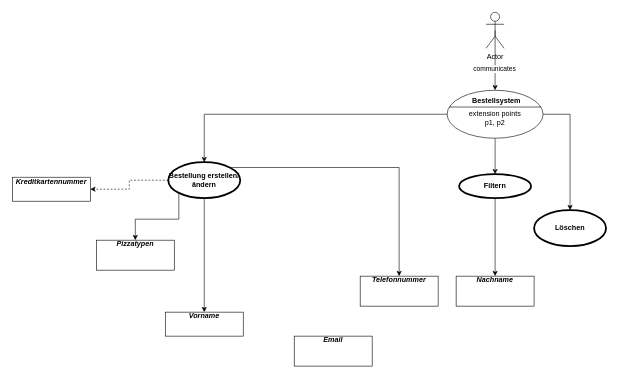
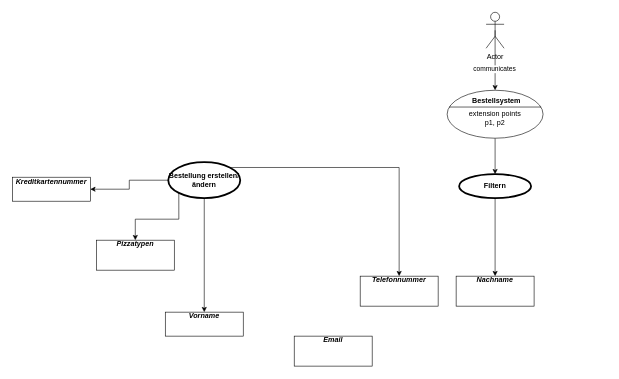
edge "extension points p1, p2" -> "Bestellung erstellen/ändern": removed
edge "extension points p1, p2" -> "Löschen": removed
edge "Bestellung erstellen/ändern" -> "Kreditkartennummer": style dashed -> solid
node "Löschen": removed
